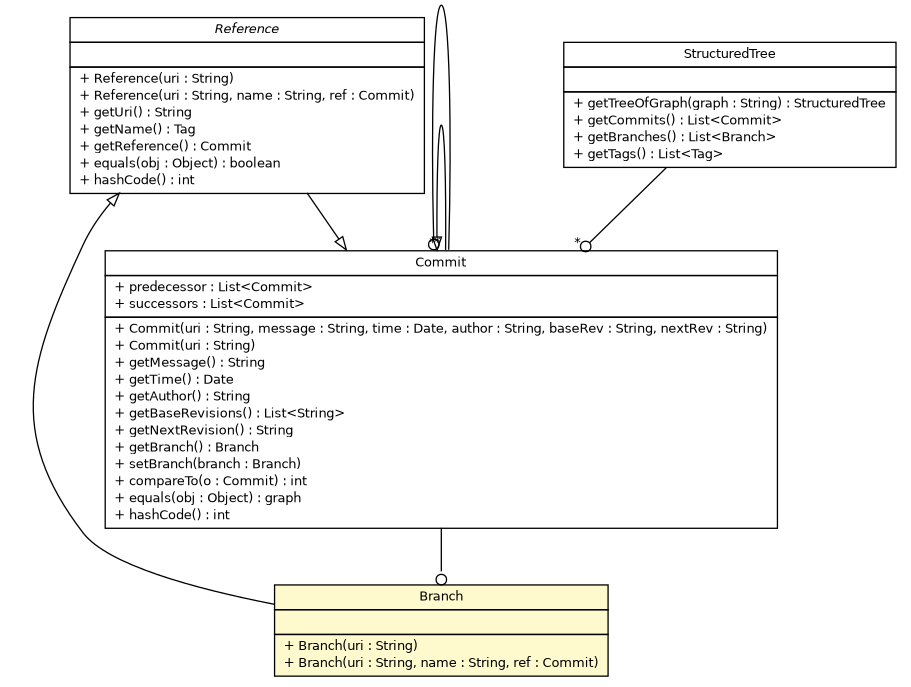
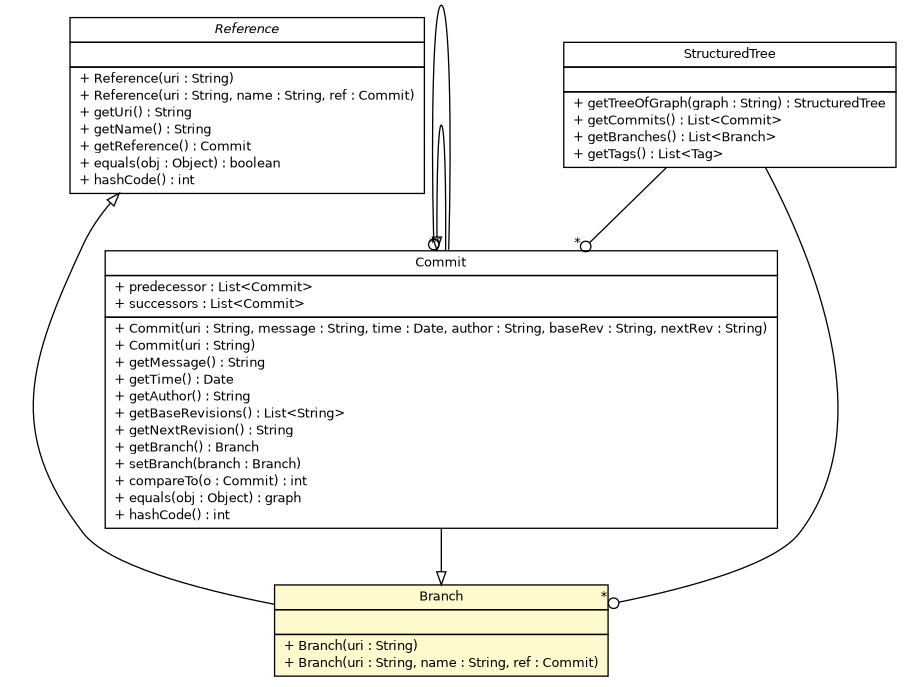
node "Reference": text "+ getName() : Tag" -> "+ getName() : String"
edge "Reference" -> "Commit": removed
edge "StructuredTree" -> "Branch": added
edge "Commit" -> "Branch": arrowhead odot -> onormal
